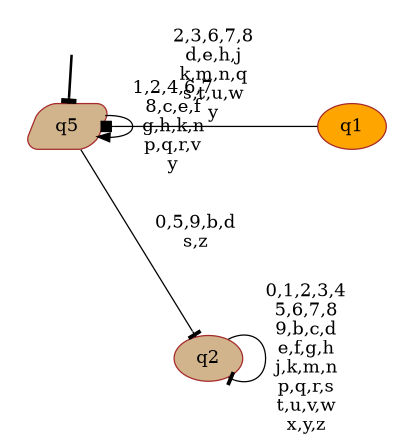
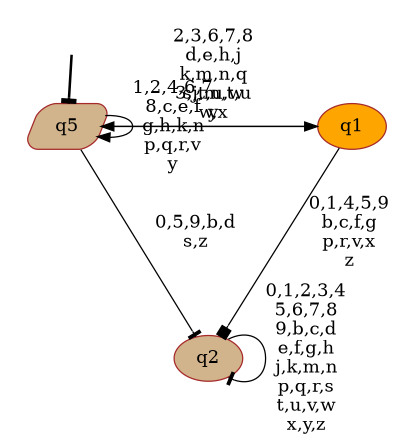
edge "q5" -> "q1": added, label "3,j,m,t,u w,x"
edge "q1" -> "q5": arrowhead box -> normal
edge "q1" -> "q2": added, label "0,1,4,5,9 b,c,f,g p,r,v,x z"
